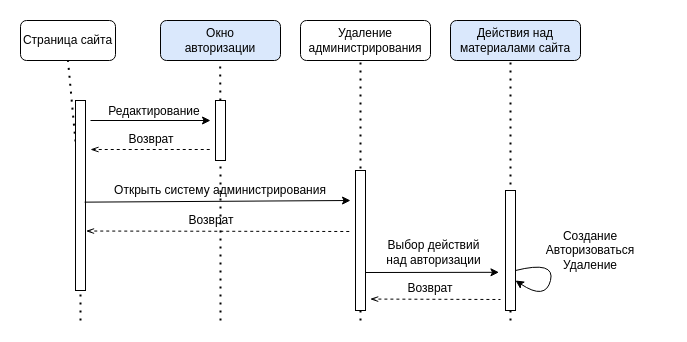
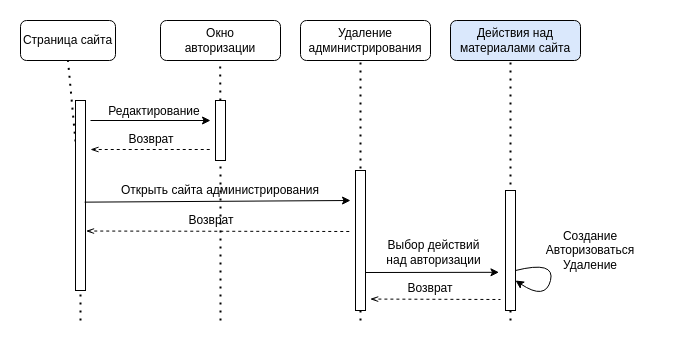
node "Окно авторизации": fillcolor #dae8fc -> #ffffff
node "Открыть систему администрирования": label "Открыть систему администрирования" -> "Открыть сайта администрирования"
